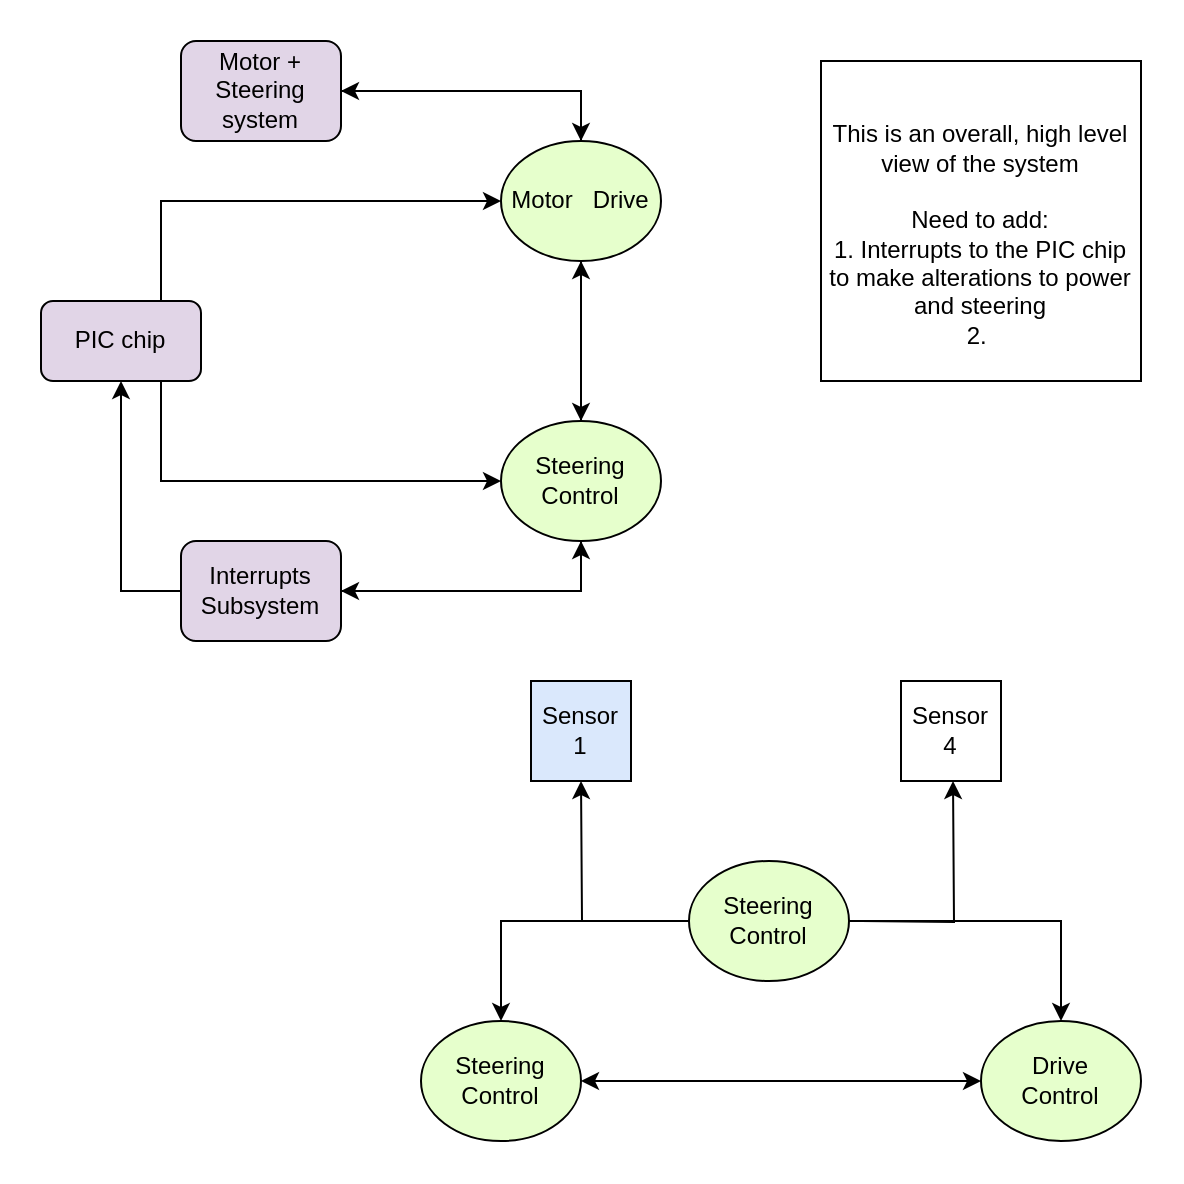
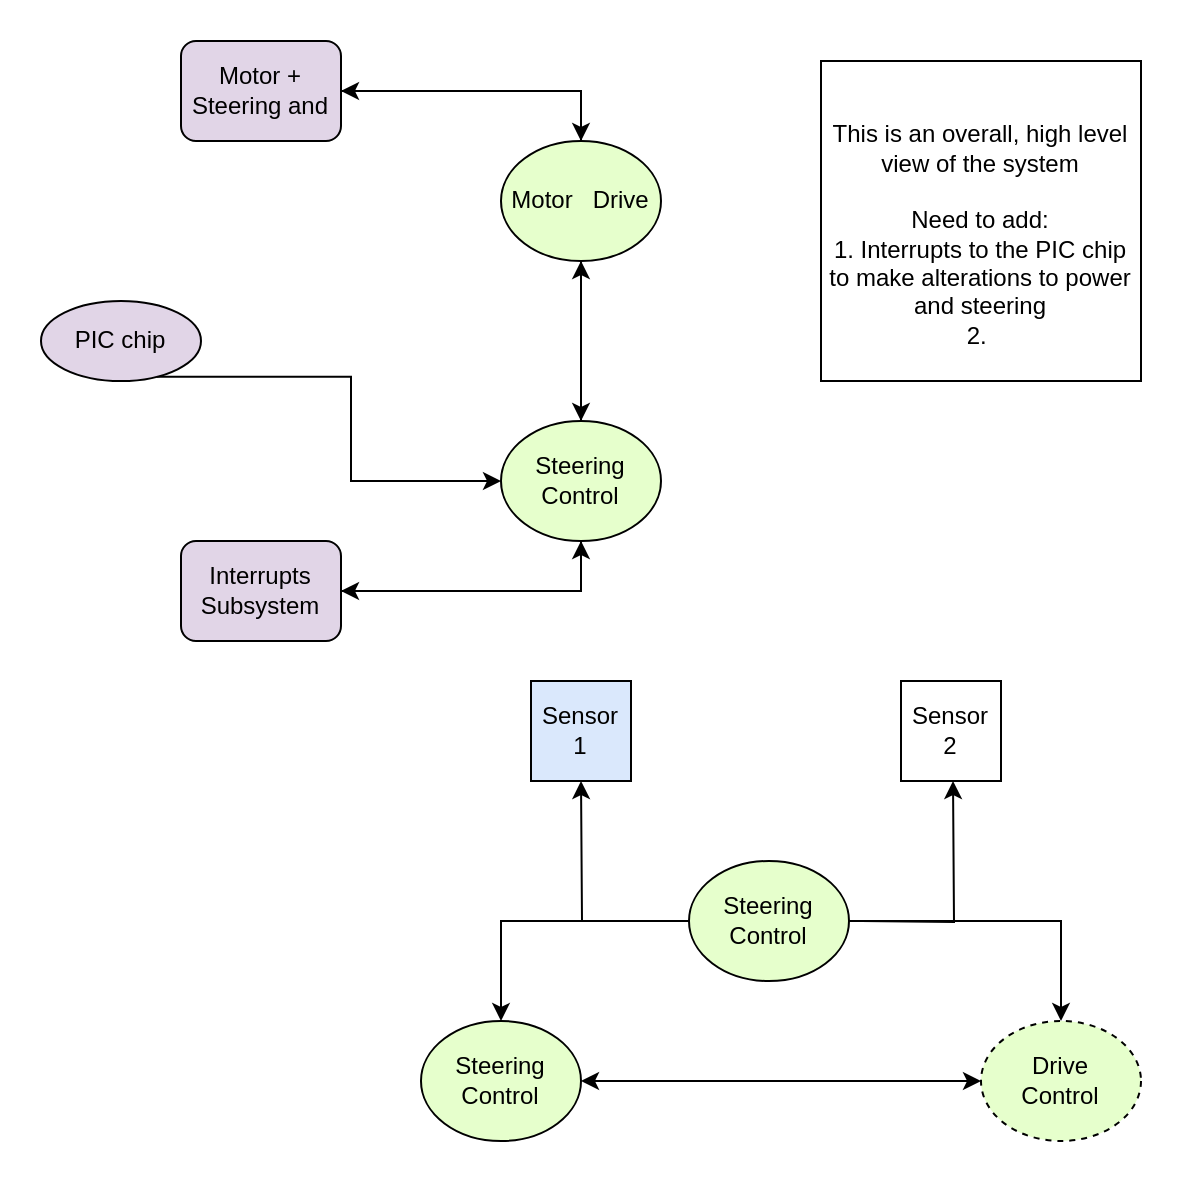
node "Motor + Steering system": label "Motor + Steering system" -> "Motor + Steering and"
edge "PIC chip" -> "Motor Drive": removed
node "PIC chip": shape rounded rectangle -> ellipse
edge "Interrupts Subsystem" -> "PIC chip": removed
node "Sensor 4": label "Sensor 4" -> "Sensor 2"
node "Drive Control": style solid -> dashed
